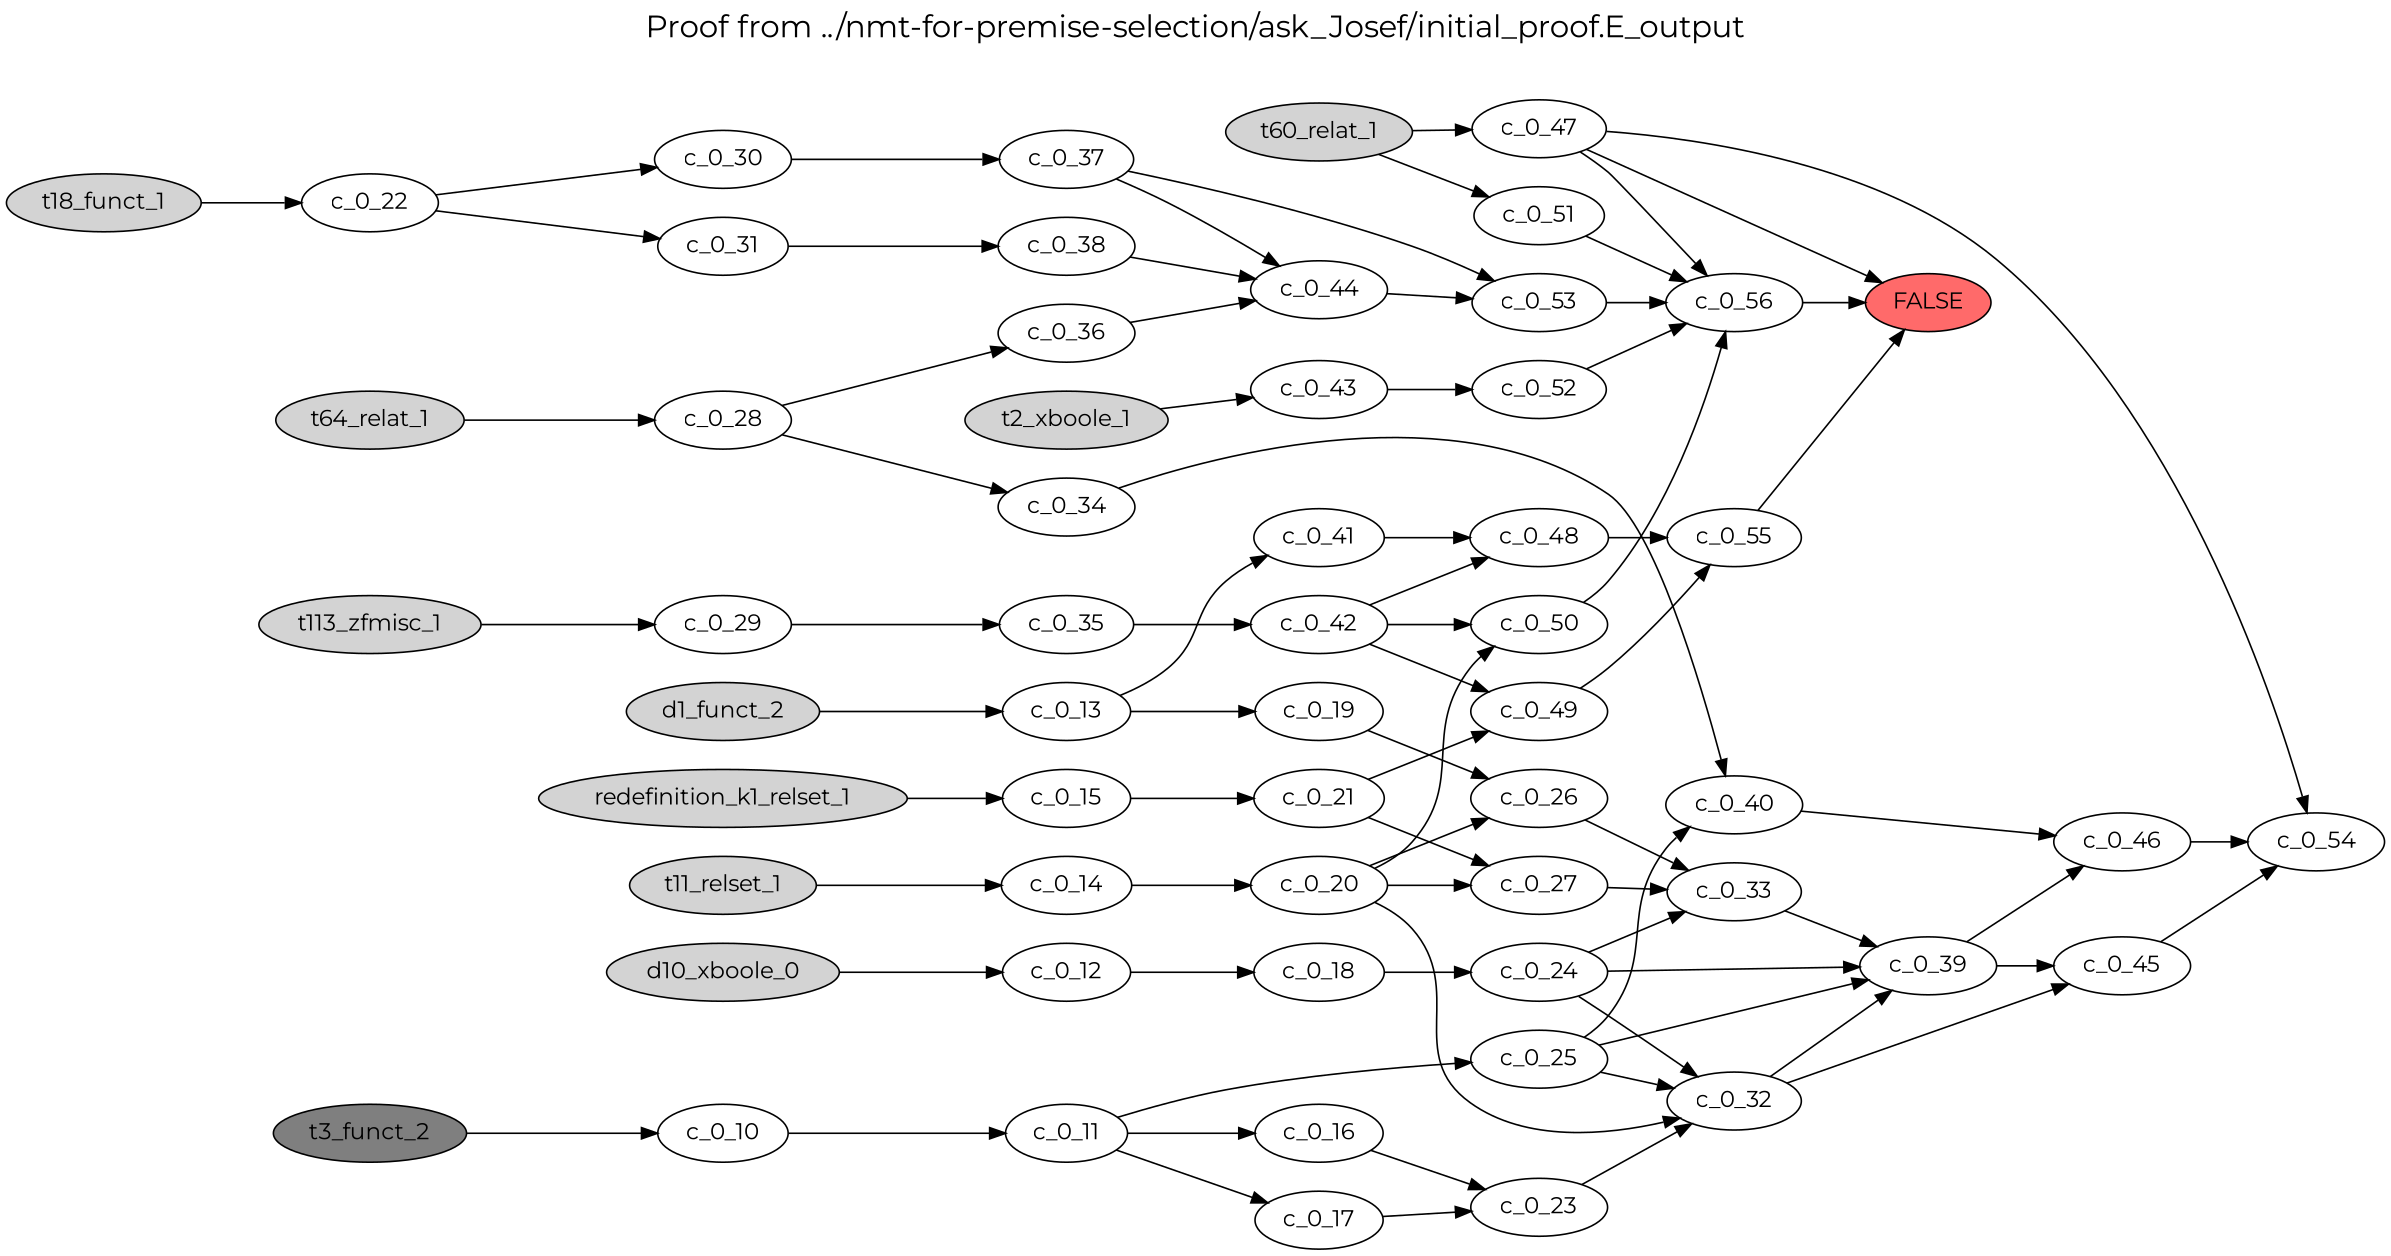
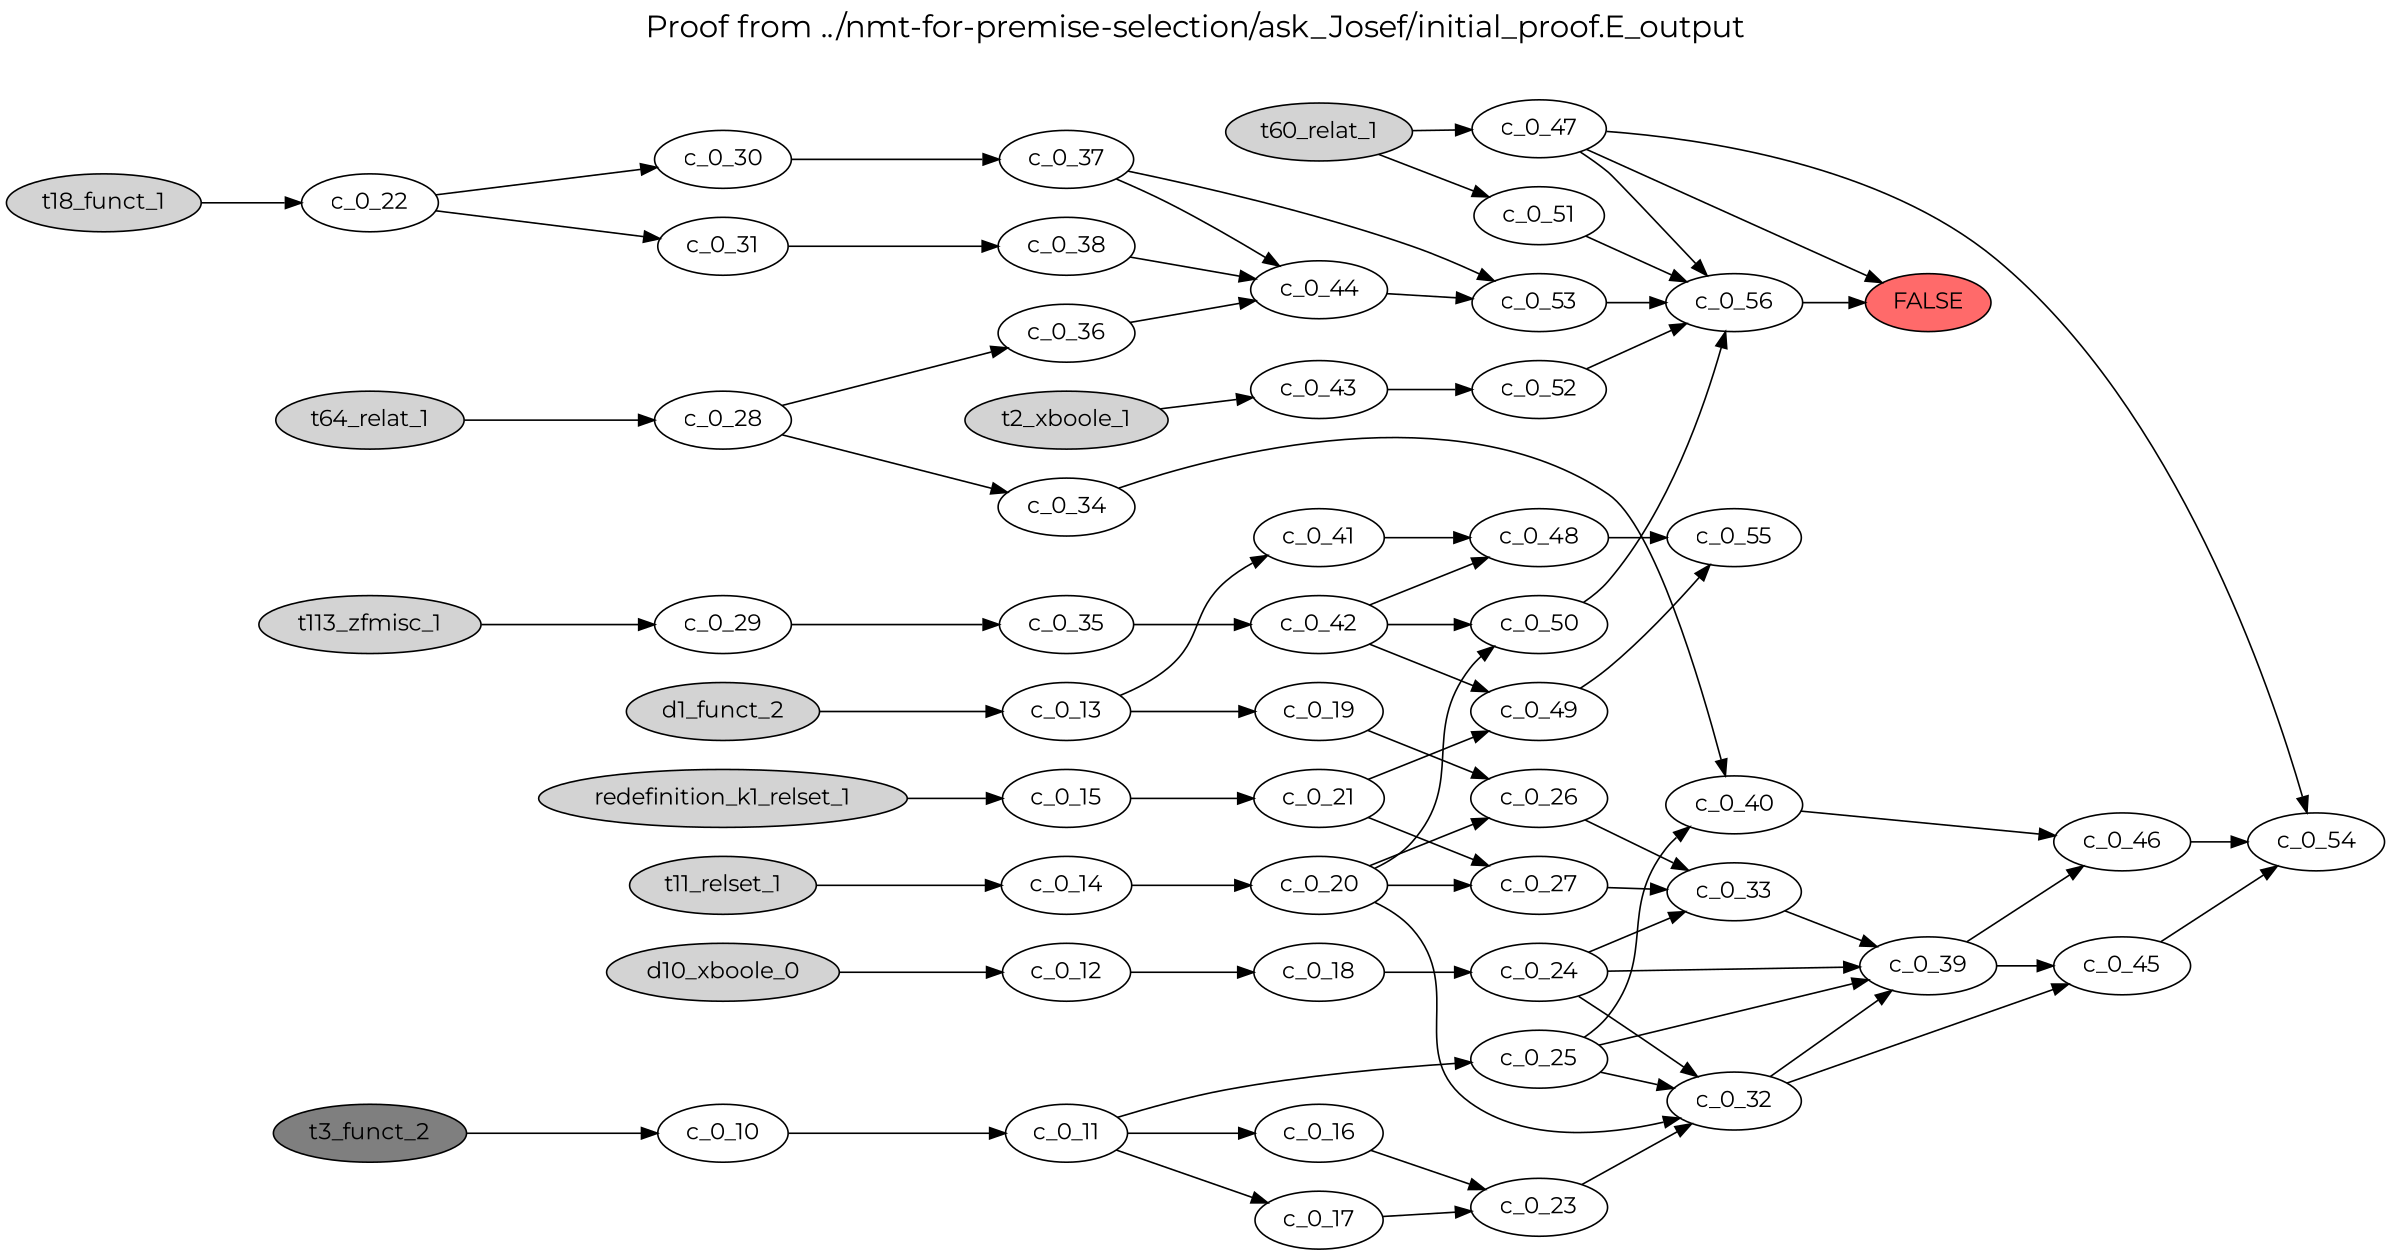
edge "c_0_55" -> "FALSE": removed
